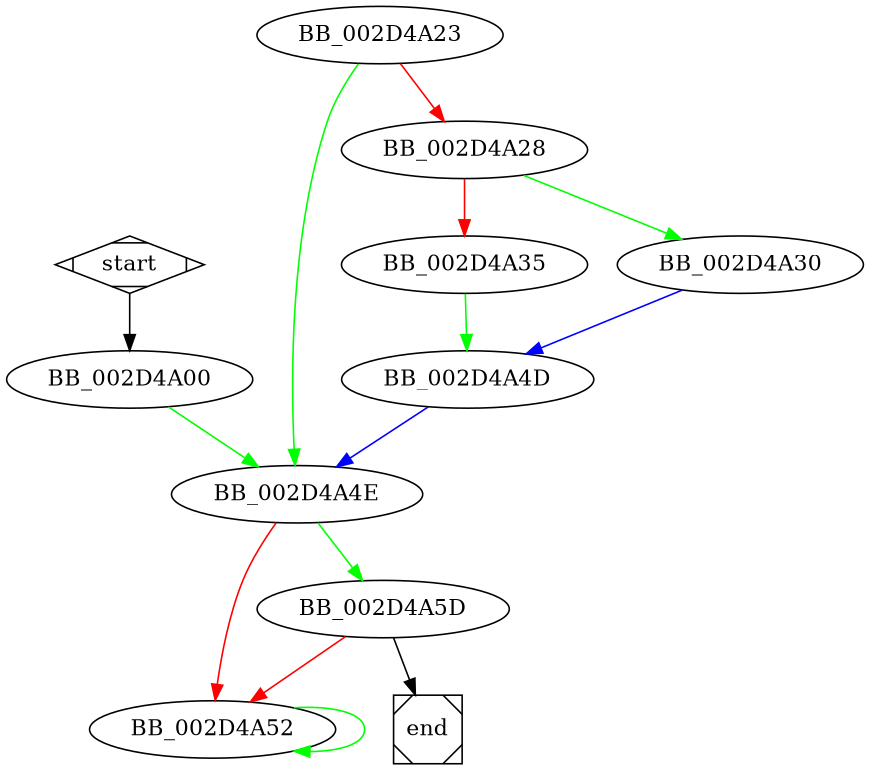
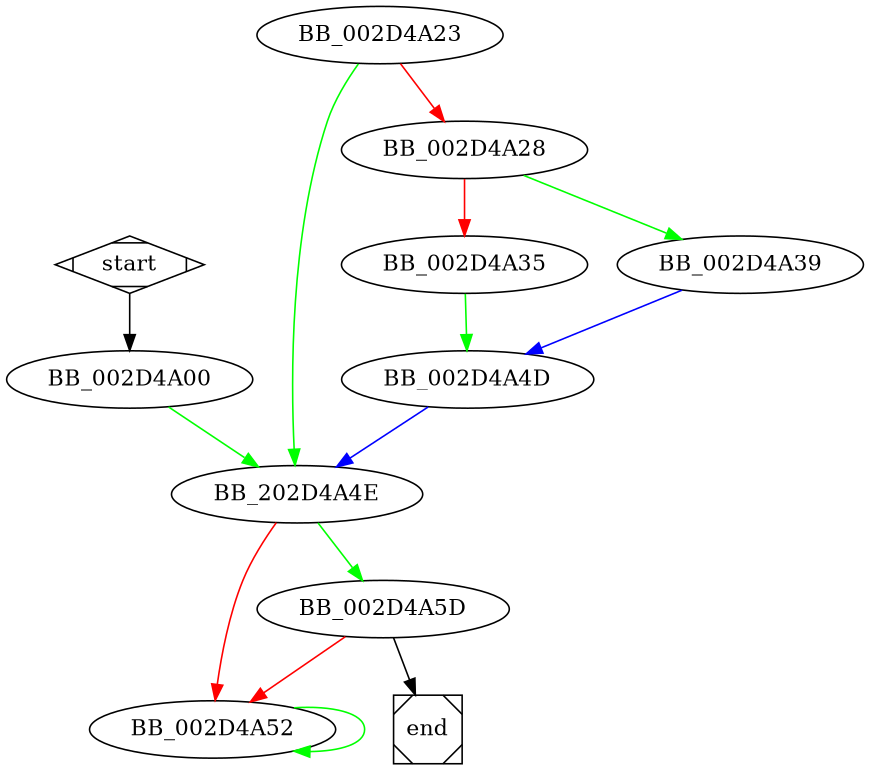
node "BB_002D4A30": label "BB_002D4A30" -> "BB_002D4A39"
node "BB_002D4A4E": label "BB_002D4A4E" -> "BB_202D4A4E"
